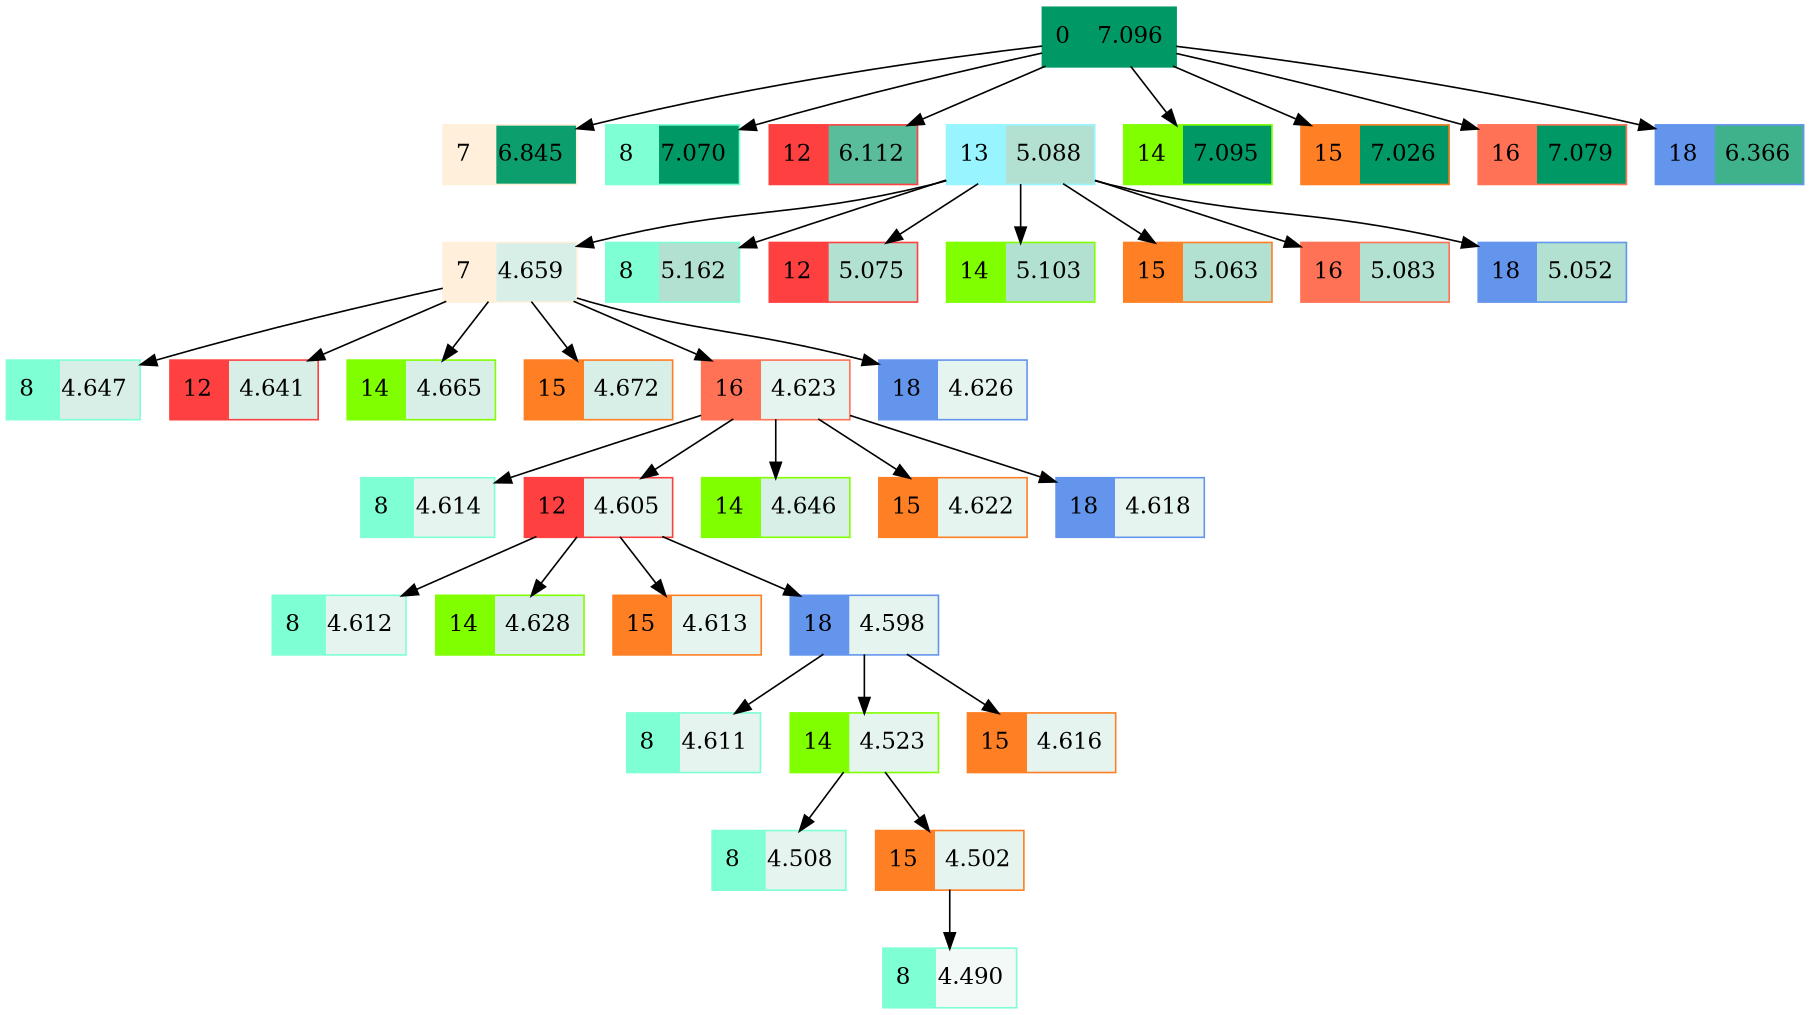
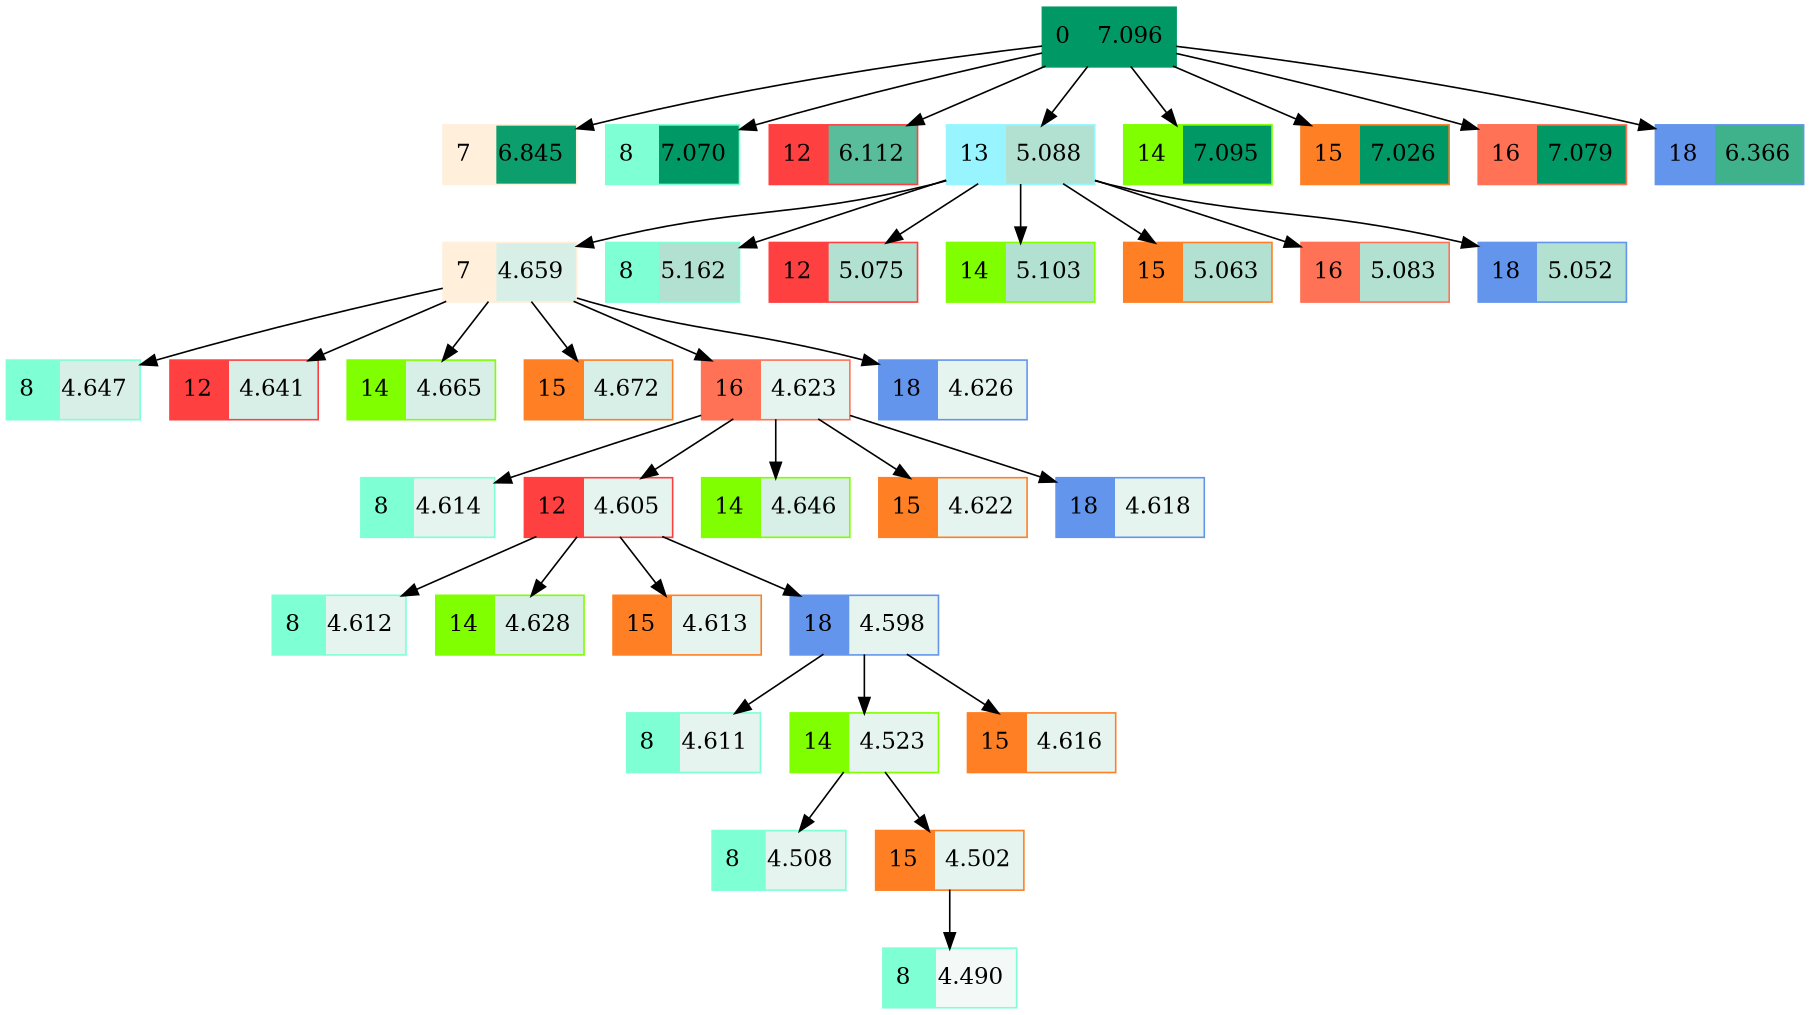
edge "0" -> "13": added
